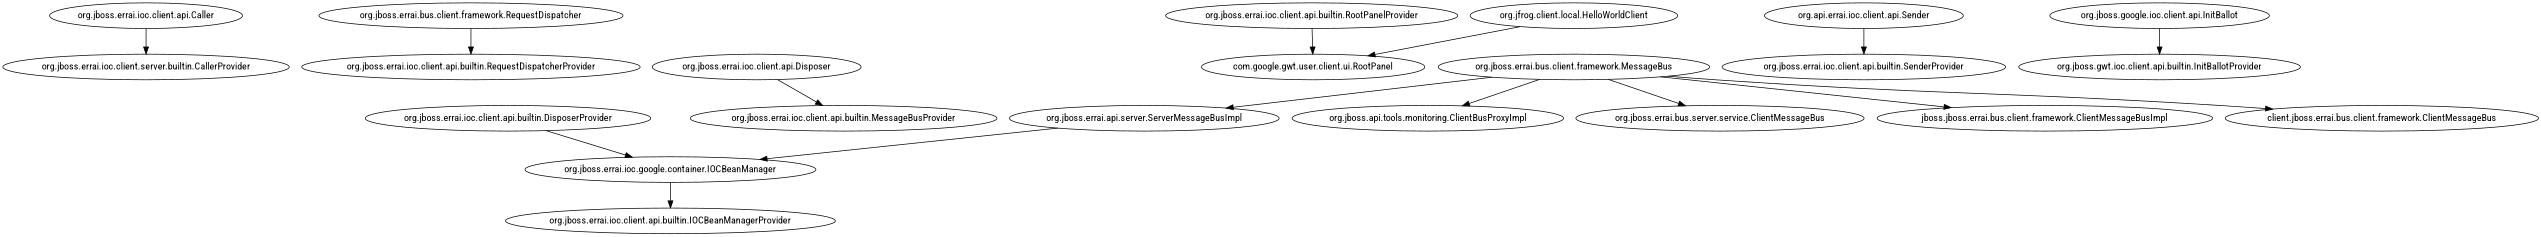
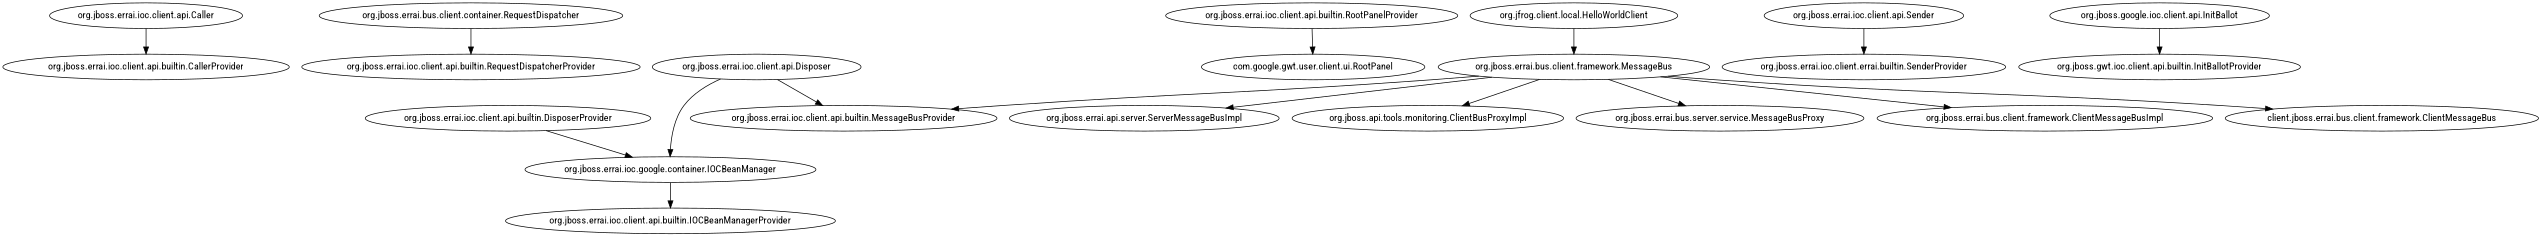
node "org.jboss.errai.bus.client.framework.RequestDispatcher": label "org.jboss.errai.bus.client.framework.RequestDispatcher" -> "org.jboss.errai.bus.client.container.RequestDispatcher"
node "org.api.errai.ioc.client.api.Sender": label "org.api.errai.ioc.client.api.Sender" -> "org.jboss.errai.ioc.client.api.Sender"
edge "org.jfrog.client.local.HelloWorldClient" -> "com.google.gwt.user.client.ui.RootPanel": now "org.jfrog.client.local.HelloWorldClient" -> "org.jboss.errai.bus.client.framework.MessageBus"
node "org.jboss.errai.ioc.client.server.builtin.CallerProvider": label "org.jboss.errai.ioc.client.server.builtin.CallerProvider" -> "org.jboss.errai.ioc.client.api.builtin.CallerProvider"
node "org.jboss.errai.ioc.client.api.builtin.SenderProvider": label "org.jboss.errai.ioc.client.api.builtin.SenderProvider" -> "org.jboss.errai.ioc.client.errai.builtin.SenderProvider"
edge "org.jboss.errai.bus.client.framework.MessageBus" -> "org.jboss.errai.ioc.client.api.builtin.MessageBusProvider": added
node "org.jboss.errai.bus.server.service.ClientMessageBus": label "org.jboss.errai.bus.server.service.ClientMessageBus" -> "org.jboss.errai.bus.server.service.MessageBusProxy"
node "jboss.jboss.errai.bus.client.framework.ClientMessageBusImpl": label "jboss.jboss.errai.bus.client.framework.ClientMessageBusImpl" -> "org.jboss.errai.bus.client.framework.ClientMessageBusImpl"
edge "org.jboss.errai.api.server.ServerMessageBusImpl" -> "org.jboss.errai.ioc.google.container.IOCBeanManager": now "org.jboss.errai.ioc.client.api.Disposer" -> "org.jboss.errai.ioc.google.container.IOCBeanManager"
